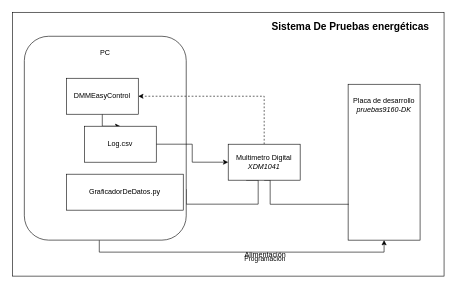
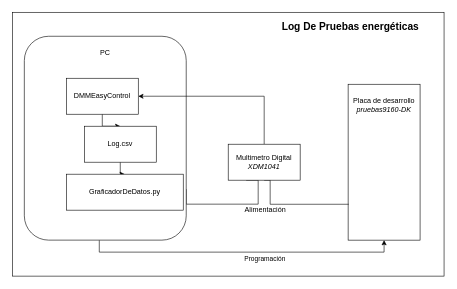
node "Sistema De Pruebas energéticas": label "Sistema De Pruebas energéticas" -> "Log De Pruebas energéticas"
edge "Multimetro Digital XDM1041" -> "DMMEasyControl": style dashed -> solid
edge "Log.csv" -> "Multimetro Digital XDM1041": now "Log.csv" -> "GraficadorDeDatos.py"
node "Alimentación": moved (266, 255) -> (266, 210)
